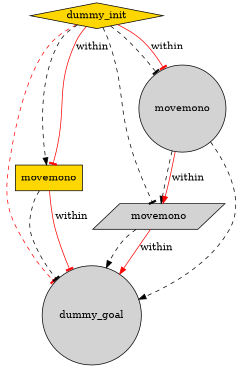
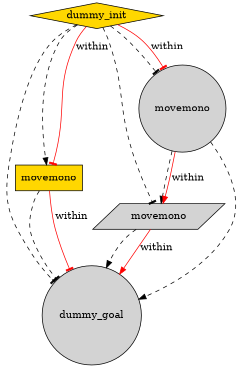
edge "dummy_init" -> "dummy_goal": color red -> black
